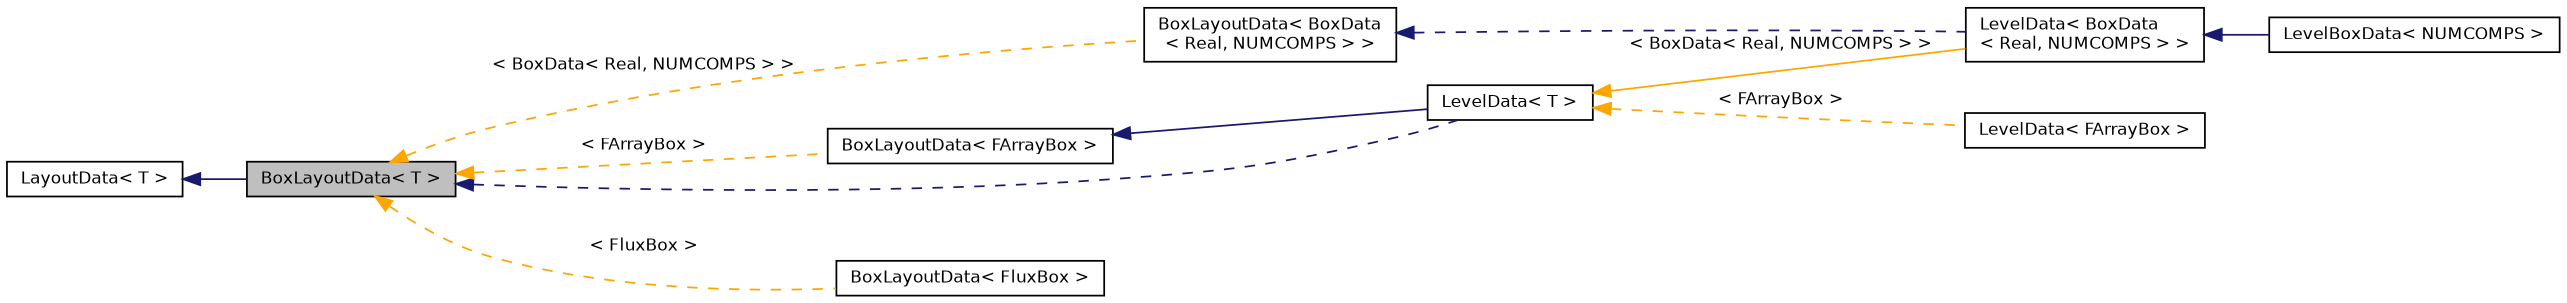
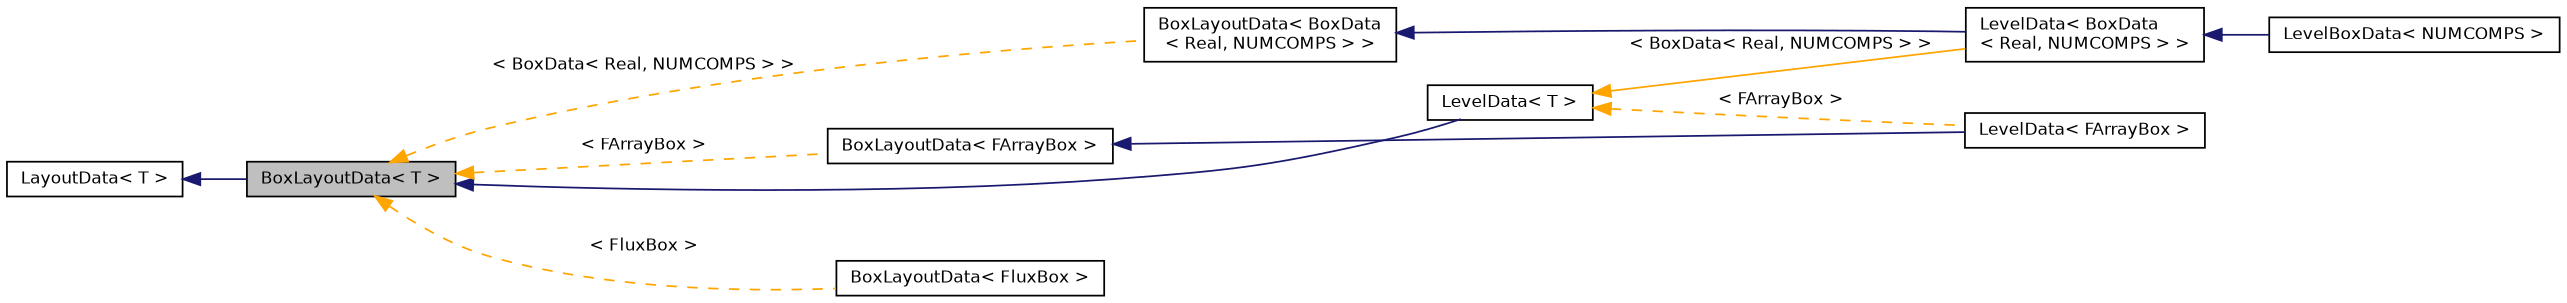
edge "LevelData< BoxData < Real, NUMCOMPS > >" -> "BoxLayoutData< BoxData < Real, NUMCOMPS > >": style dashed -> solid
edge "LevelData< T >" -> "BoxLayoutData< FArrayBox >": now "LevelData< FArrayBox >" -> "BoxLayoutData< FArrayBox >"
edge "LevelData< T >" -> "BoxLayoutData< T >": style dashed -> solid
